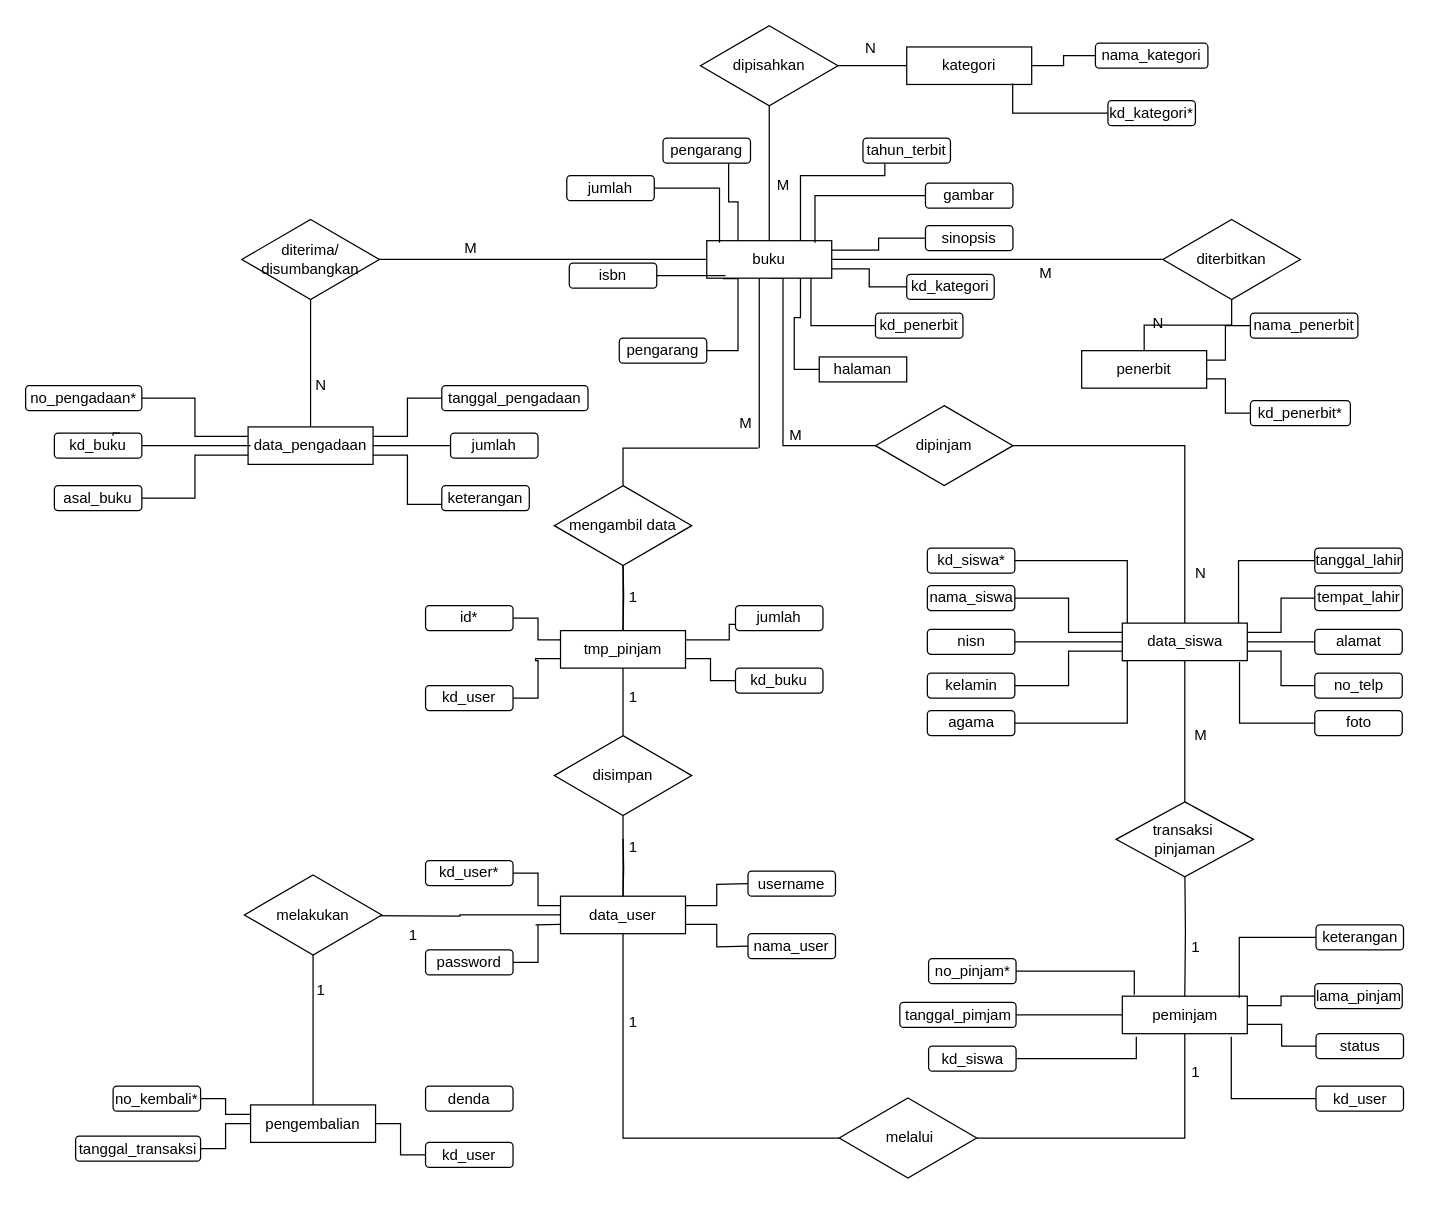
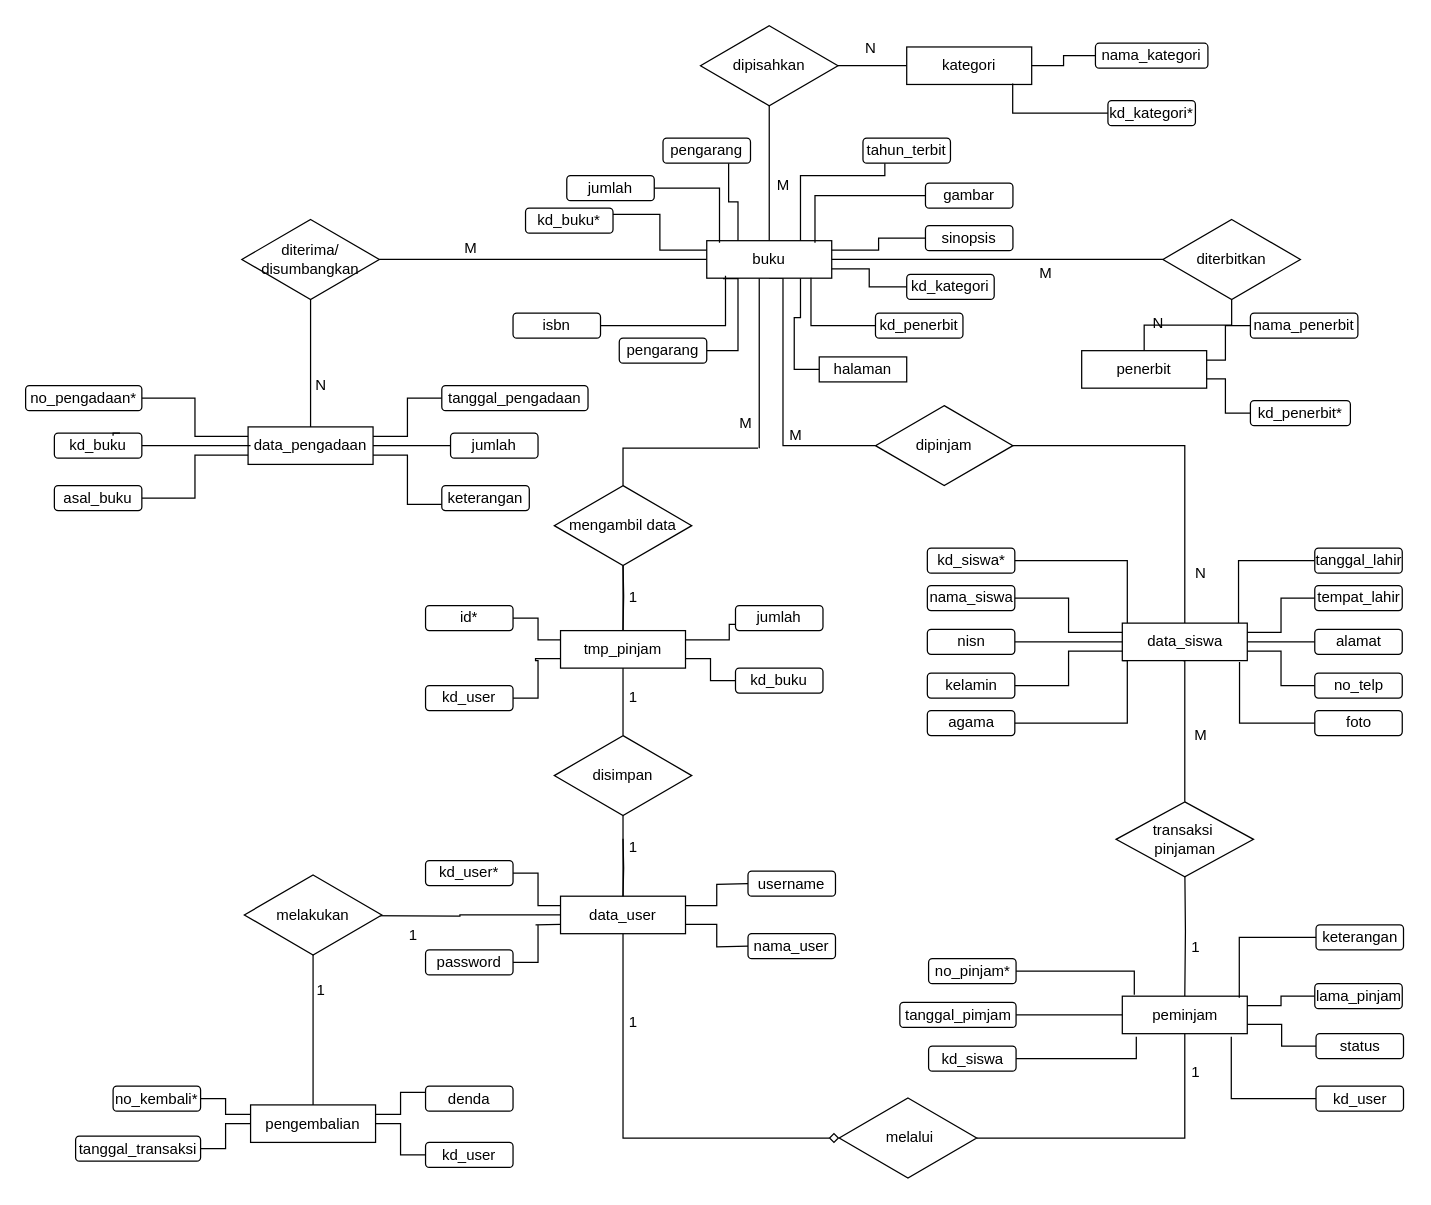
node "kd_buku*": added
edge "kd_buku*" -- "buku": added
node "isbn": moved (613, 276) -> (557, 326)
edge "denda" -- "pengembalian": added
edge "data_user" -- "melalui": arrowhead none -> diamond
